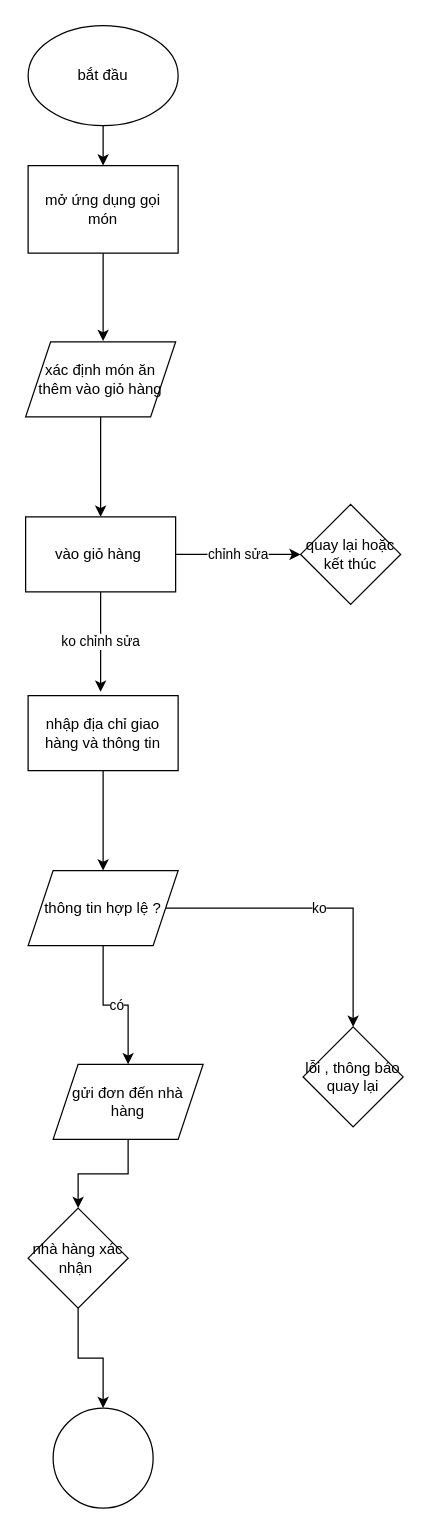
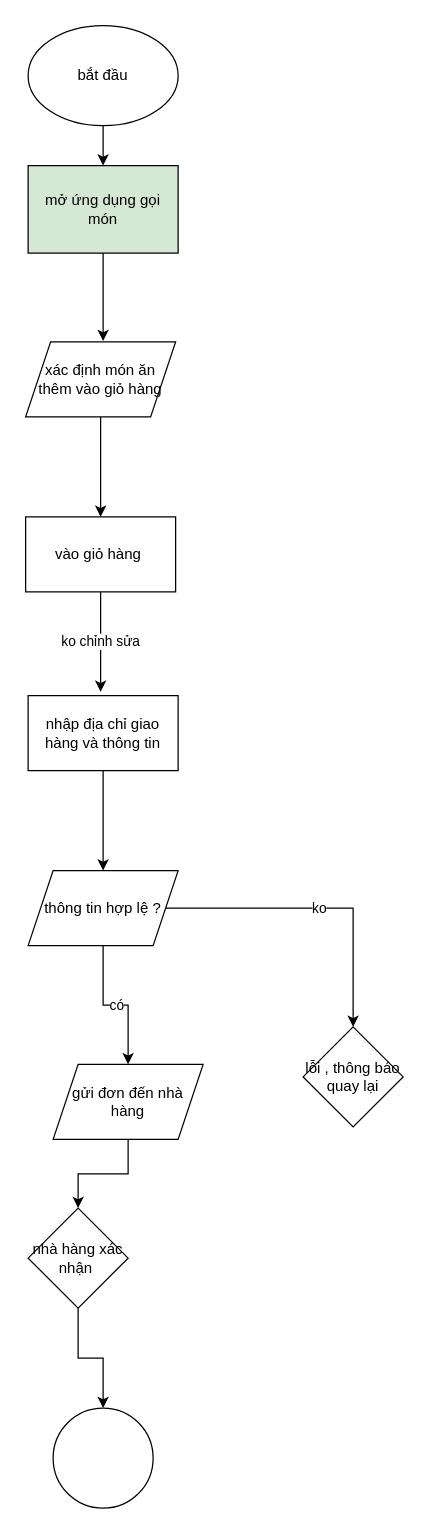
node "mở ứng dụng gọi món": fillcolor #ffffff -> #d5e8d4
edge "vào giỏ hàng" -> "quay lại hoặc kết thúc": removed, label "chỉnh sửa"
node "quay lại hoặc kết thúc": removed
